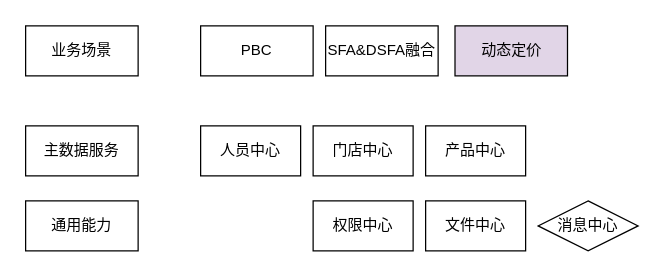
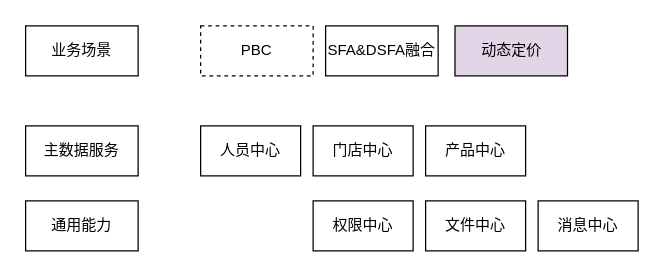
node "PBC": style solid -> dashed
node "消息中心": shape diamond -> rectangle
